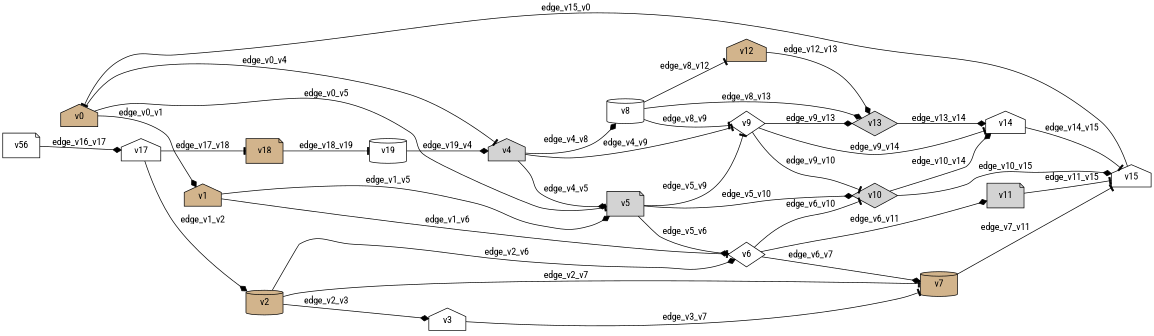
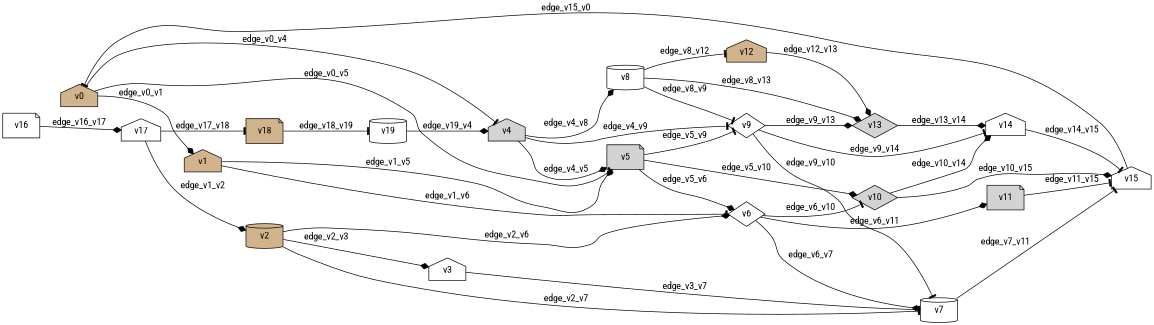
node "v56": label "v56" -> "v16"
edge "v9" -> "v10": now "v9" -> "v7"
node "v7": fillcolor tan -> white
